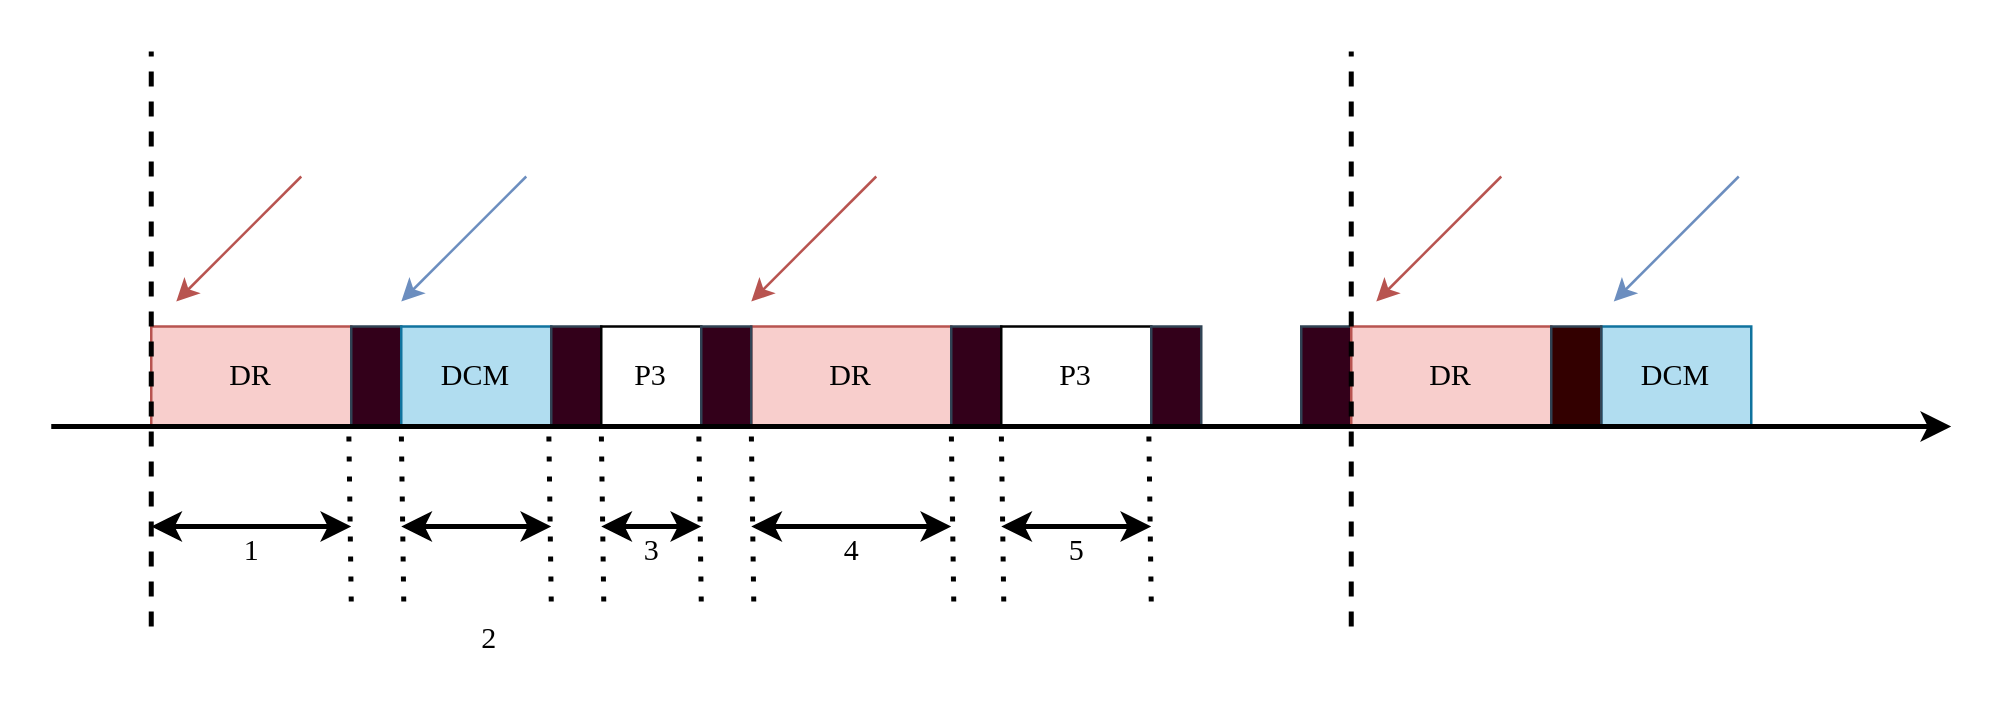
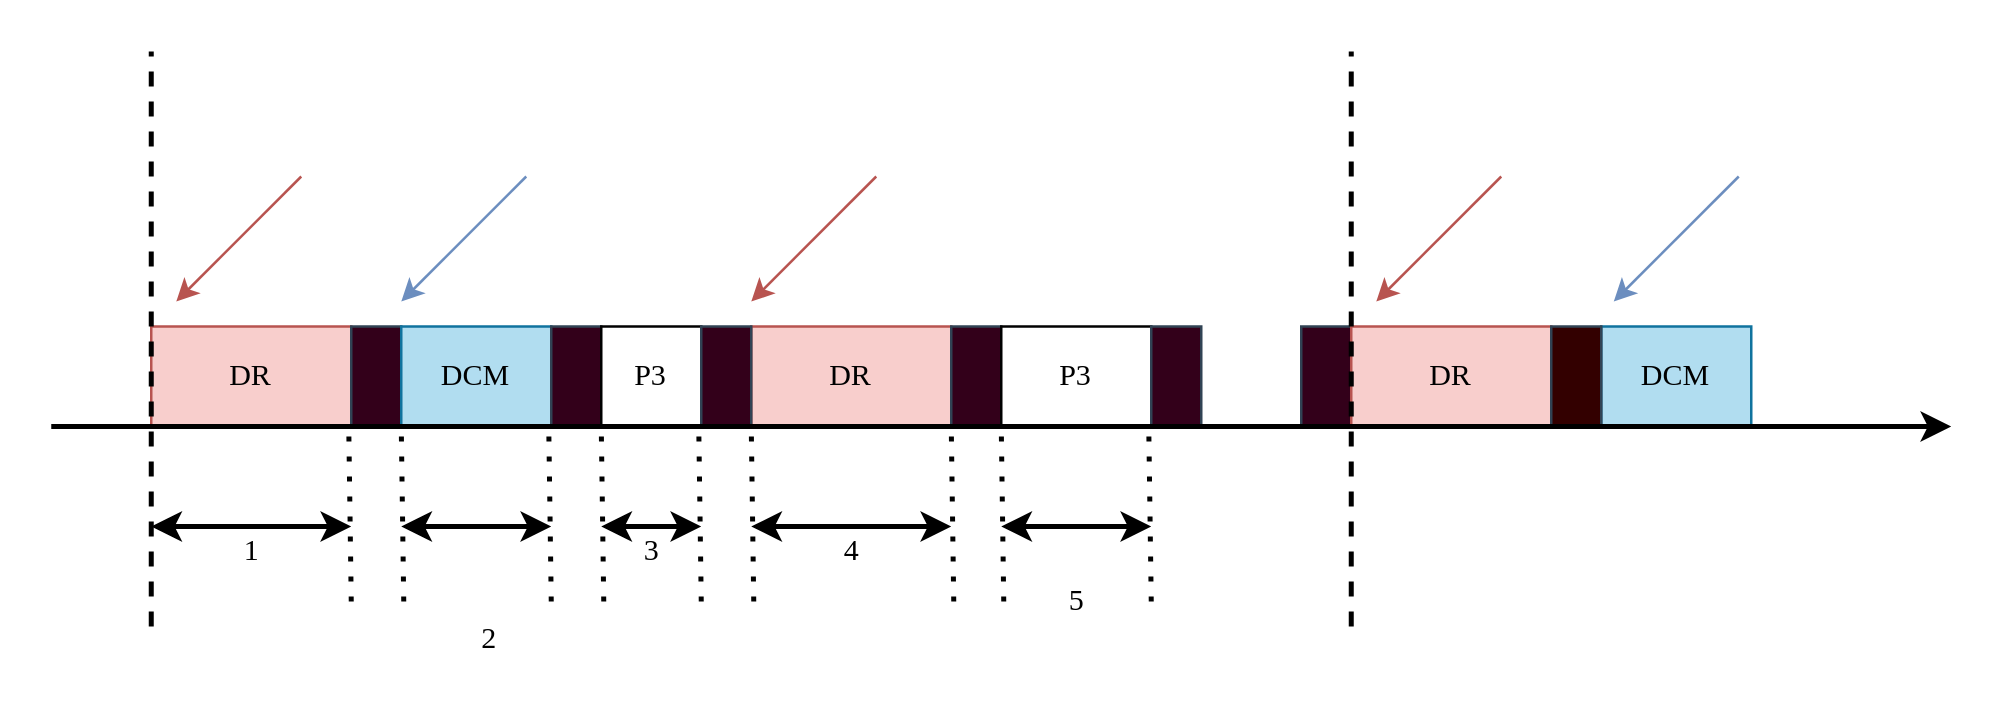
node "5": moved (1076, 551) -> (1076, 601)
